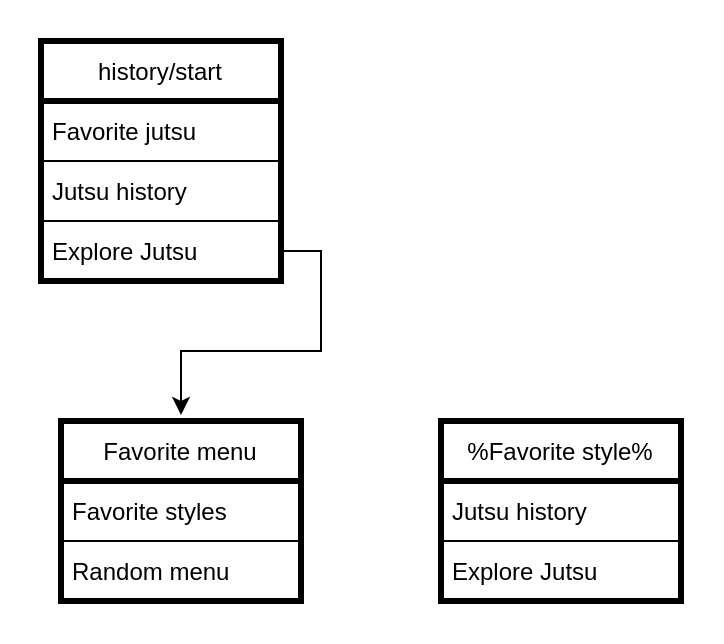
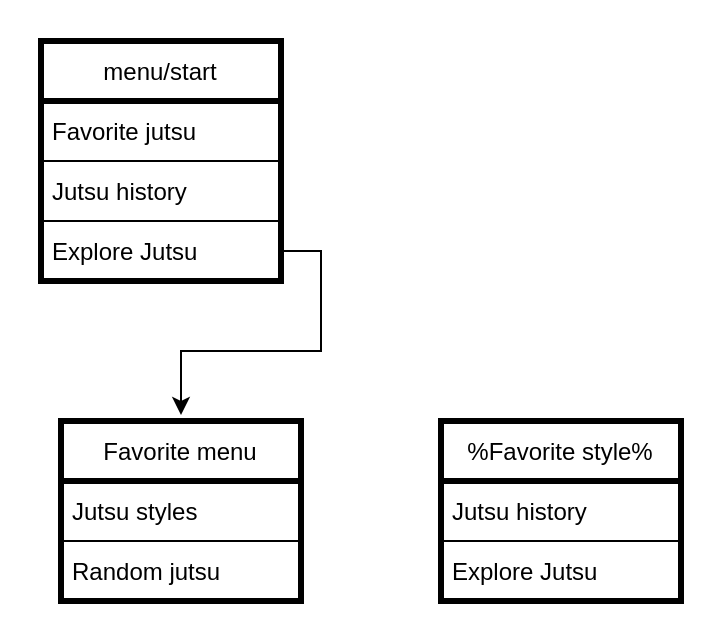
node "history/start": label "history/start" -> "menu/start"
node "Favorite styles": label "Favorite styles" -> "Jutsu styles"
node "Random menu": label "Random menu" -> "Random jutsu"
